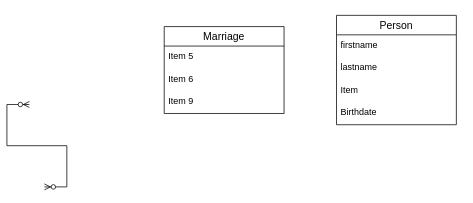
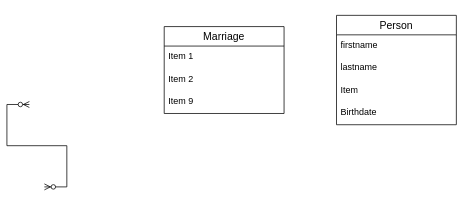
node "Item 5": label "Item 5" -> "Item 1"
node "Item 6": label "Item 6" -> "Item 2"
